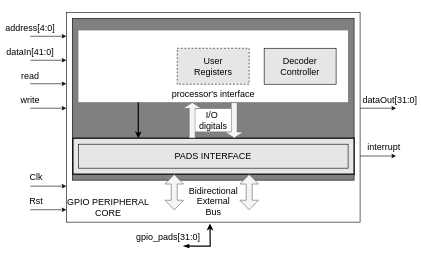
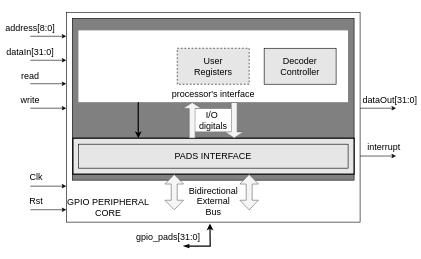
node "address[4:0]": label "address[4:0]" -> "address[8:0]"
node "dataIn[41:0]": label "dataIn[41:0]" -> "dataIn[31:0]"
